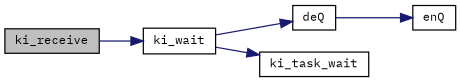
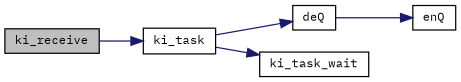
node "ki_wait": label "ki_wait" -> "ki_task"
